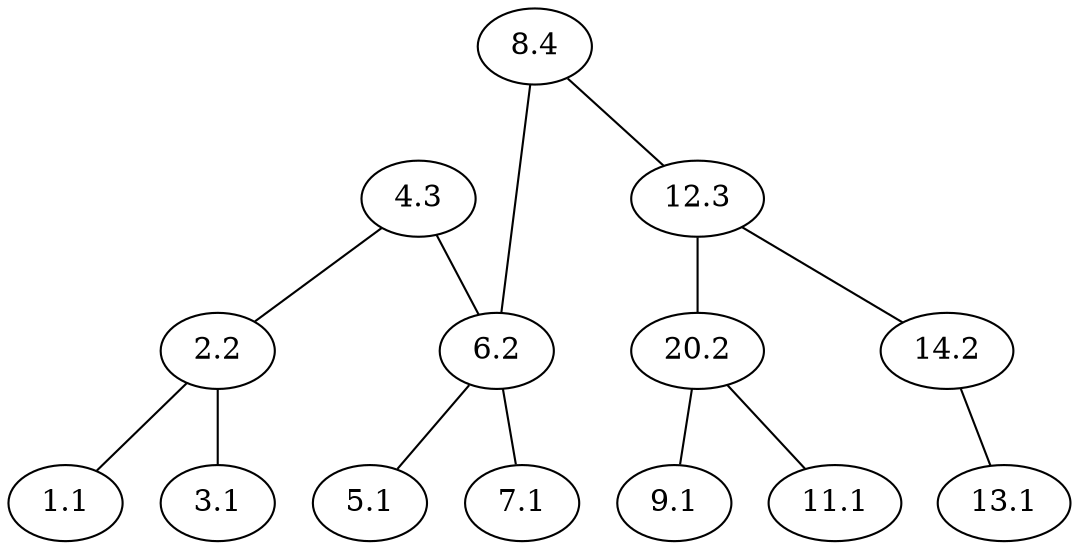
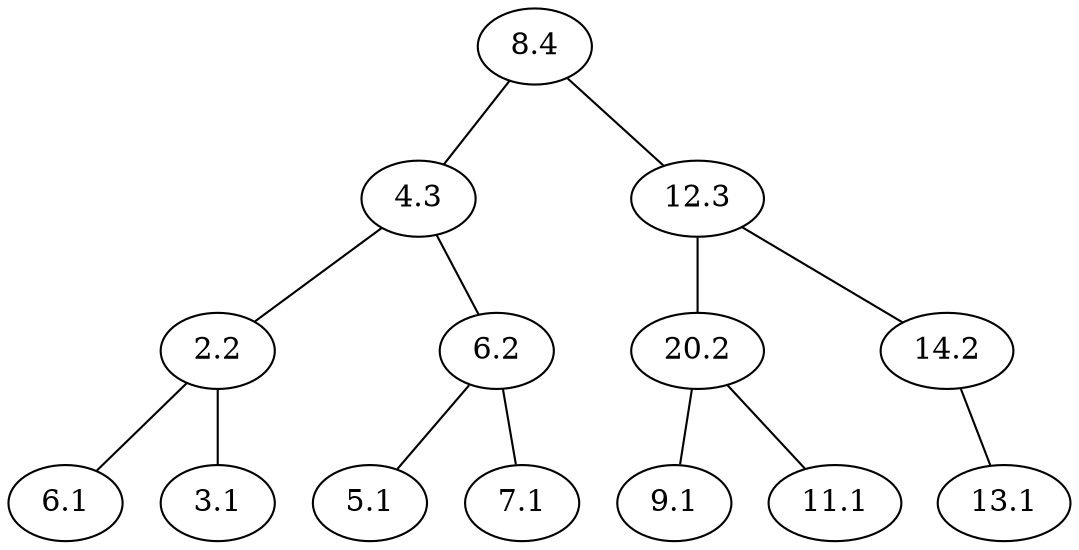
edge "8.4" -- "6.2": now "8.4" -- "4.3"
node "1.1": label "1.1" -> "6.1"
